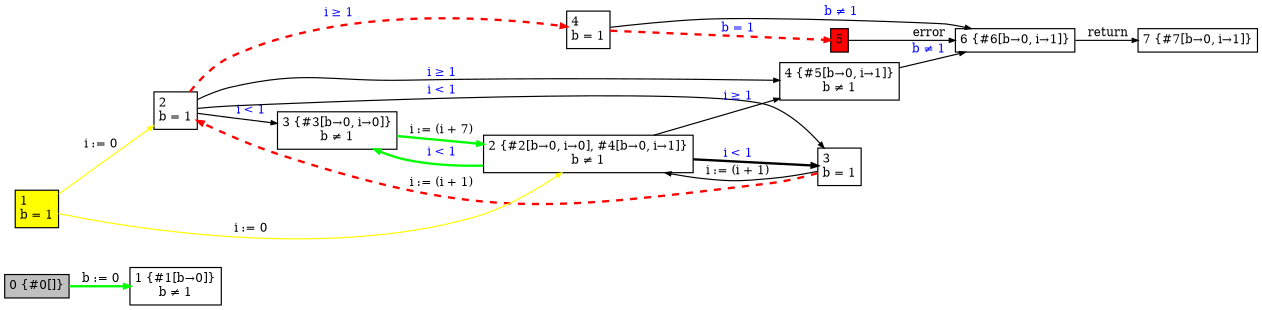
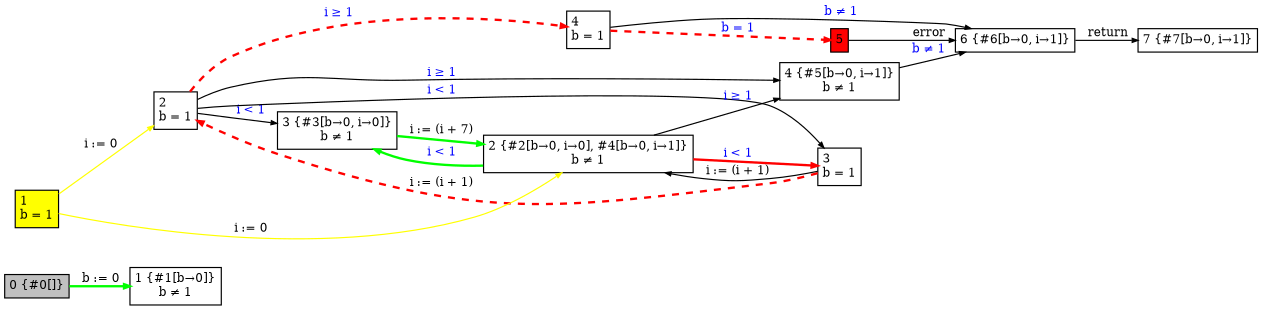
edge "2 {#2[b→0, i→0], #4[b→0, i→1]} b ≠ 1" -> "3 b = 1": color black -> #ff0000
